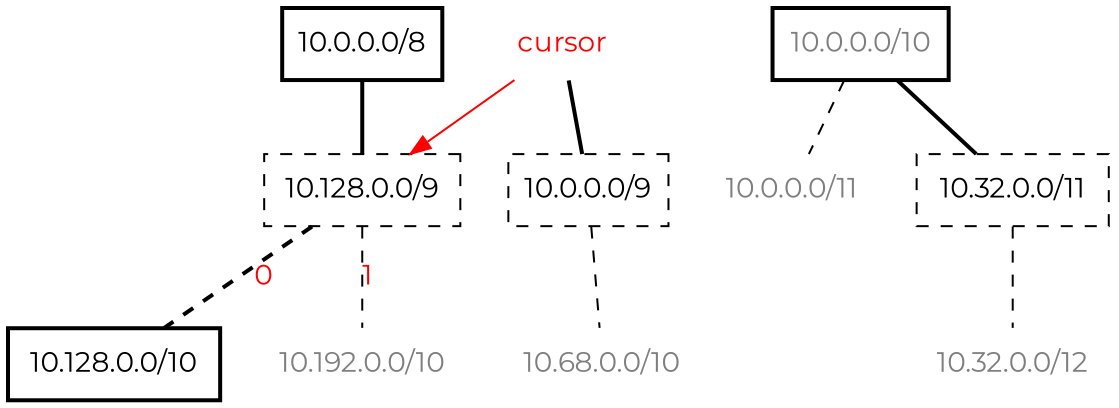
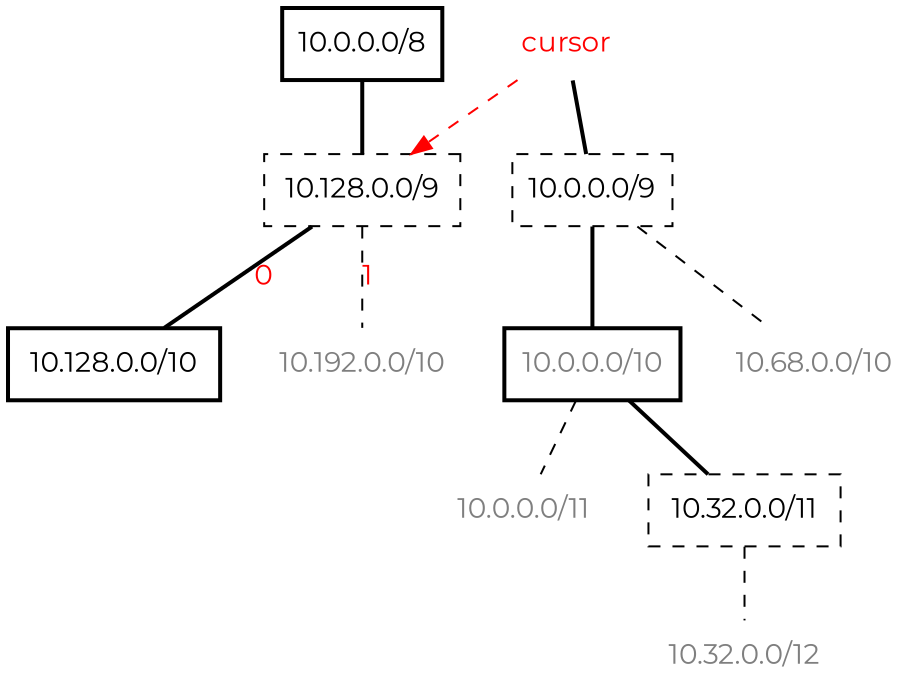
edge "cursor" -- "10.128.0.0/9": style solid -> dashed
edge "10.128.0.0/9" -- "10.128.0.0/10": style dashed -> solid
edge "10.0.0.0/9" -- "10.0.0.0/10": added
